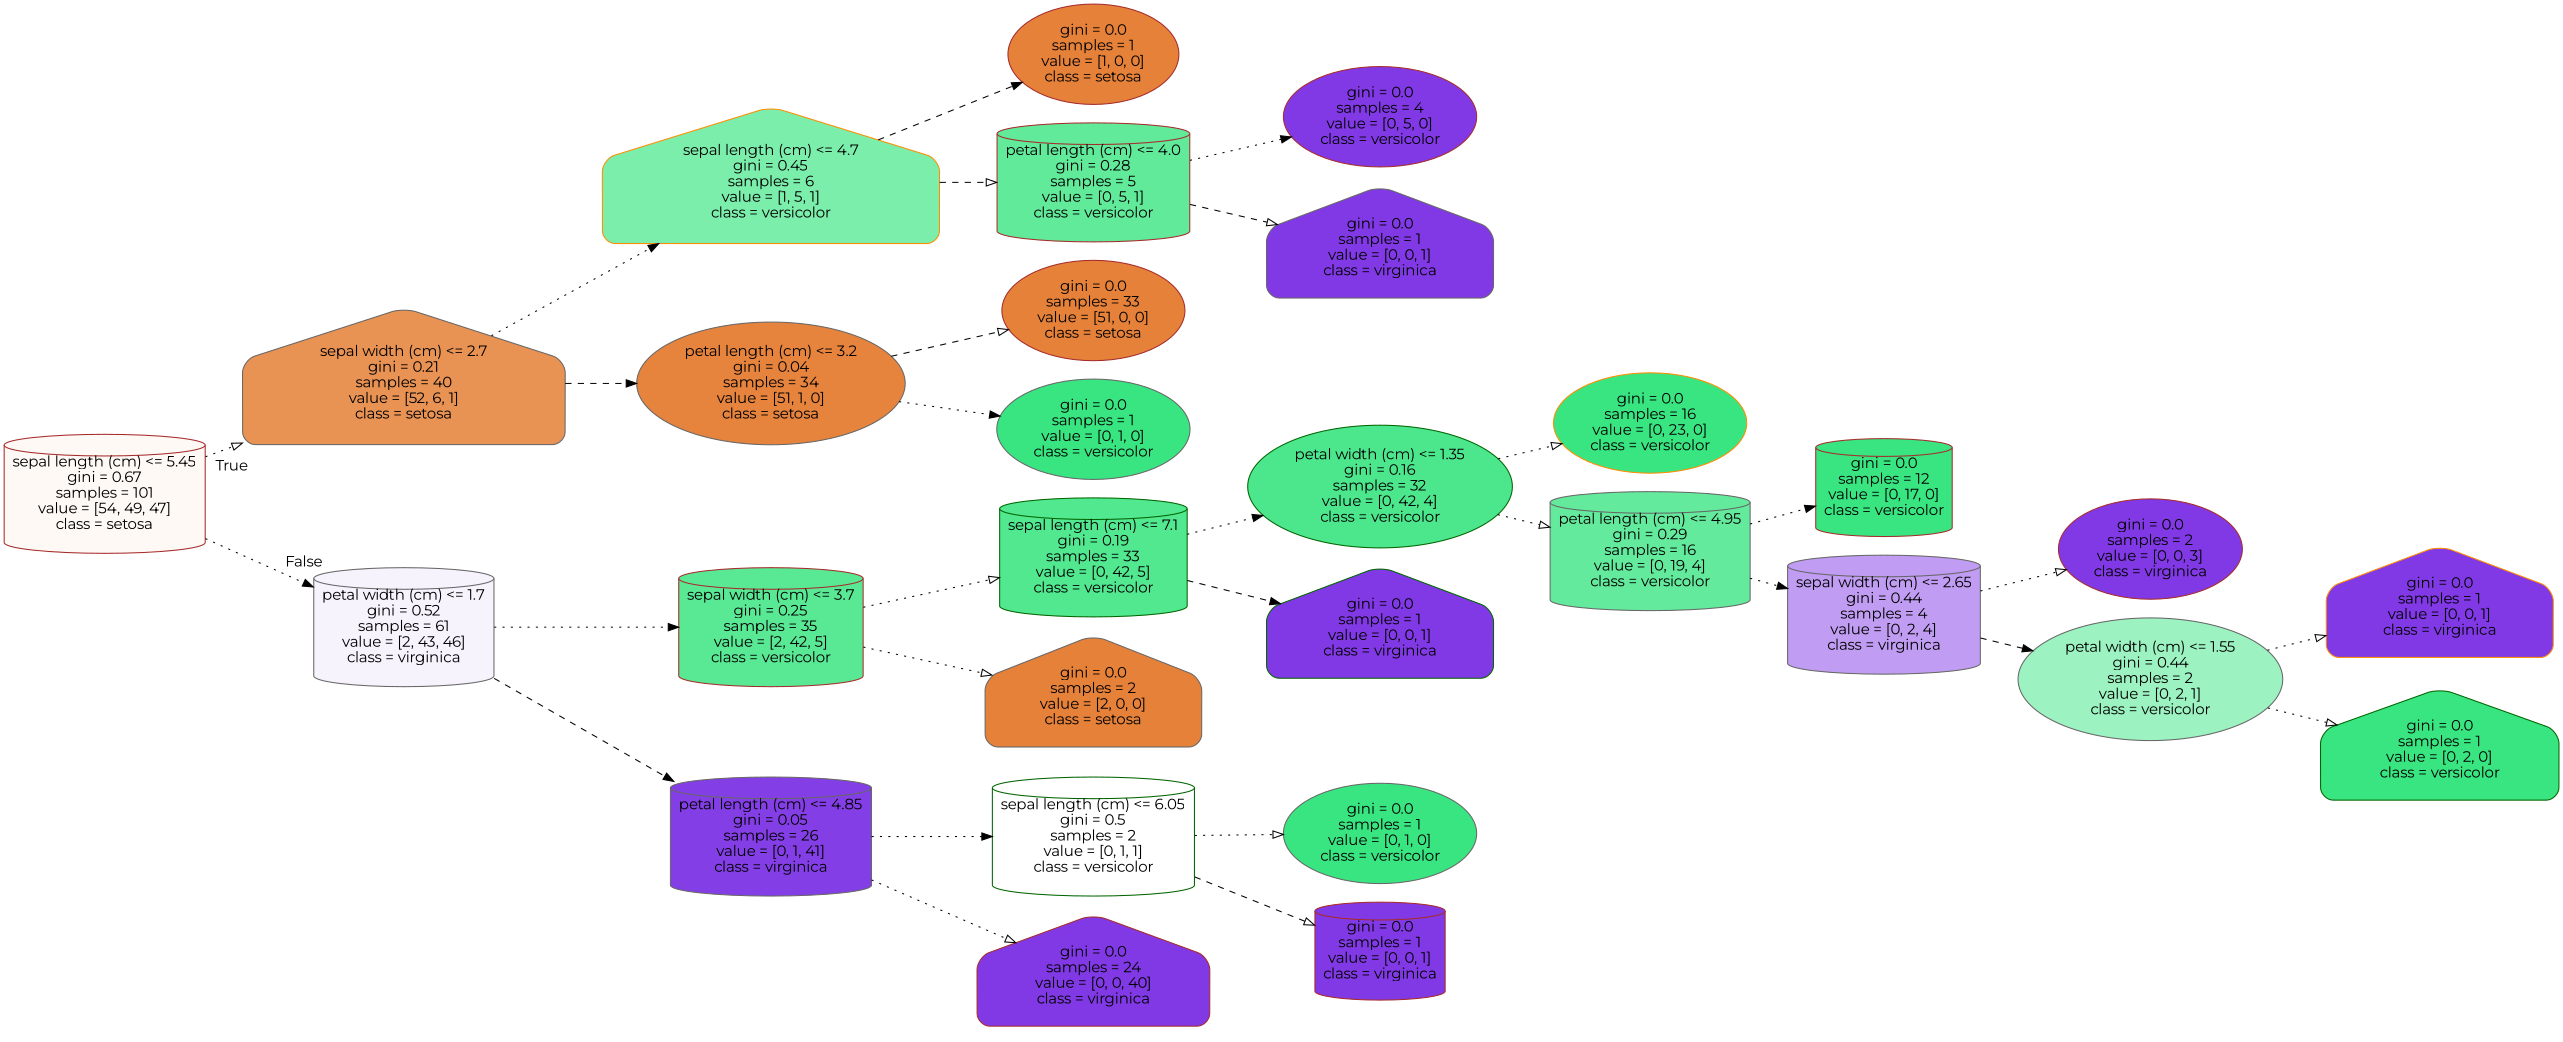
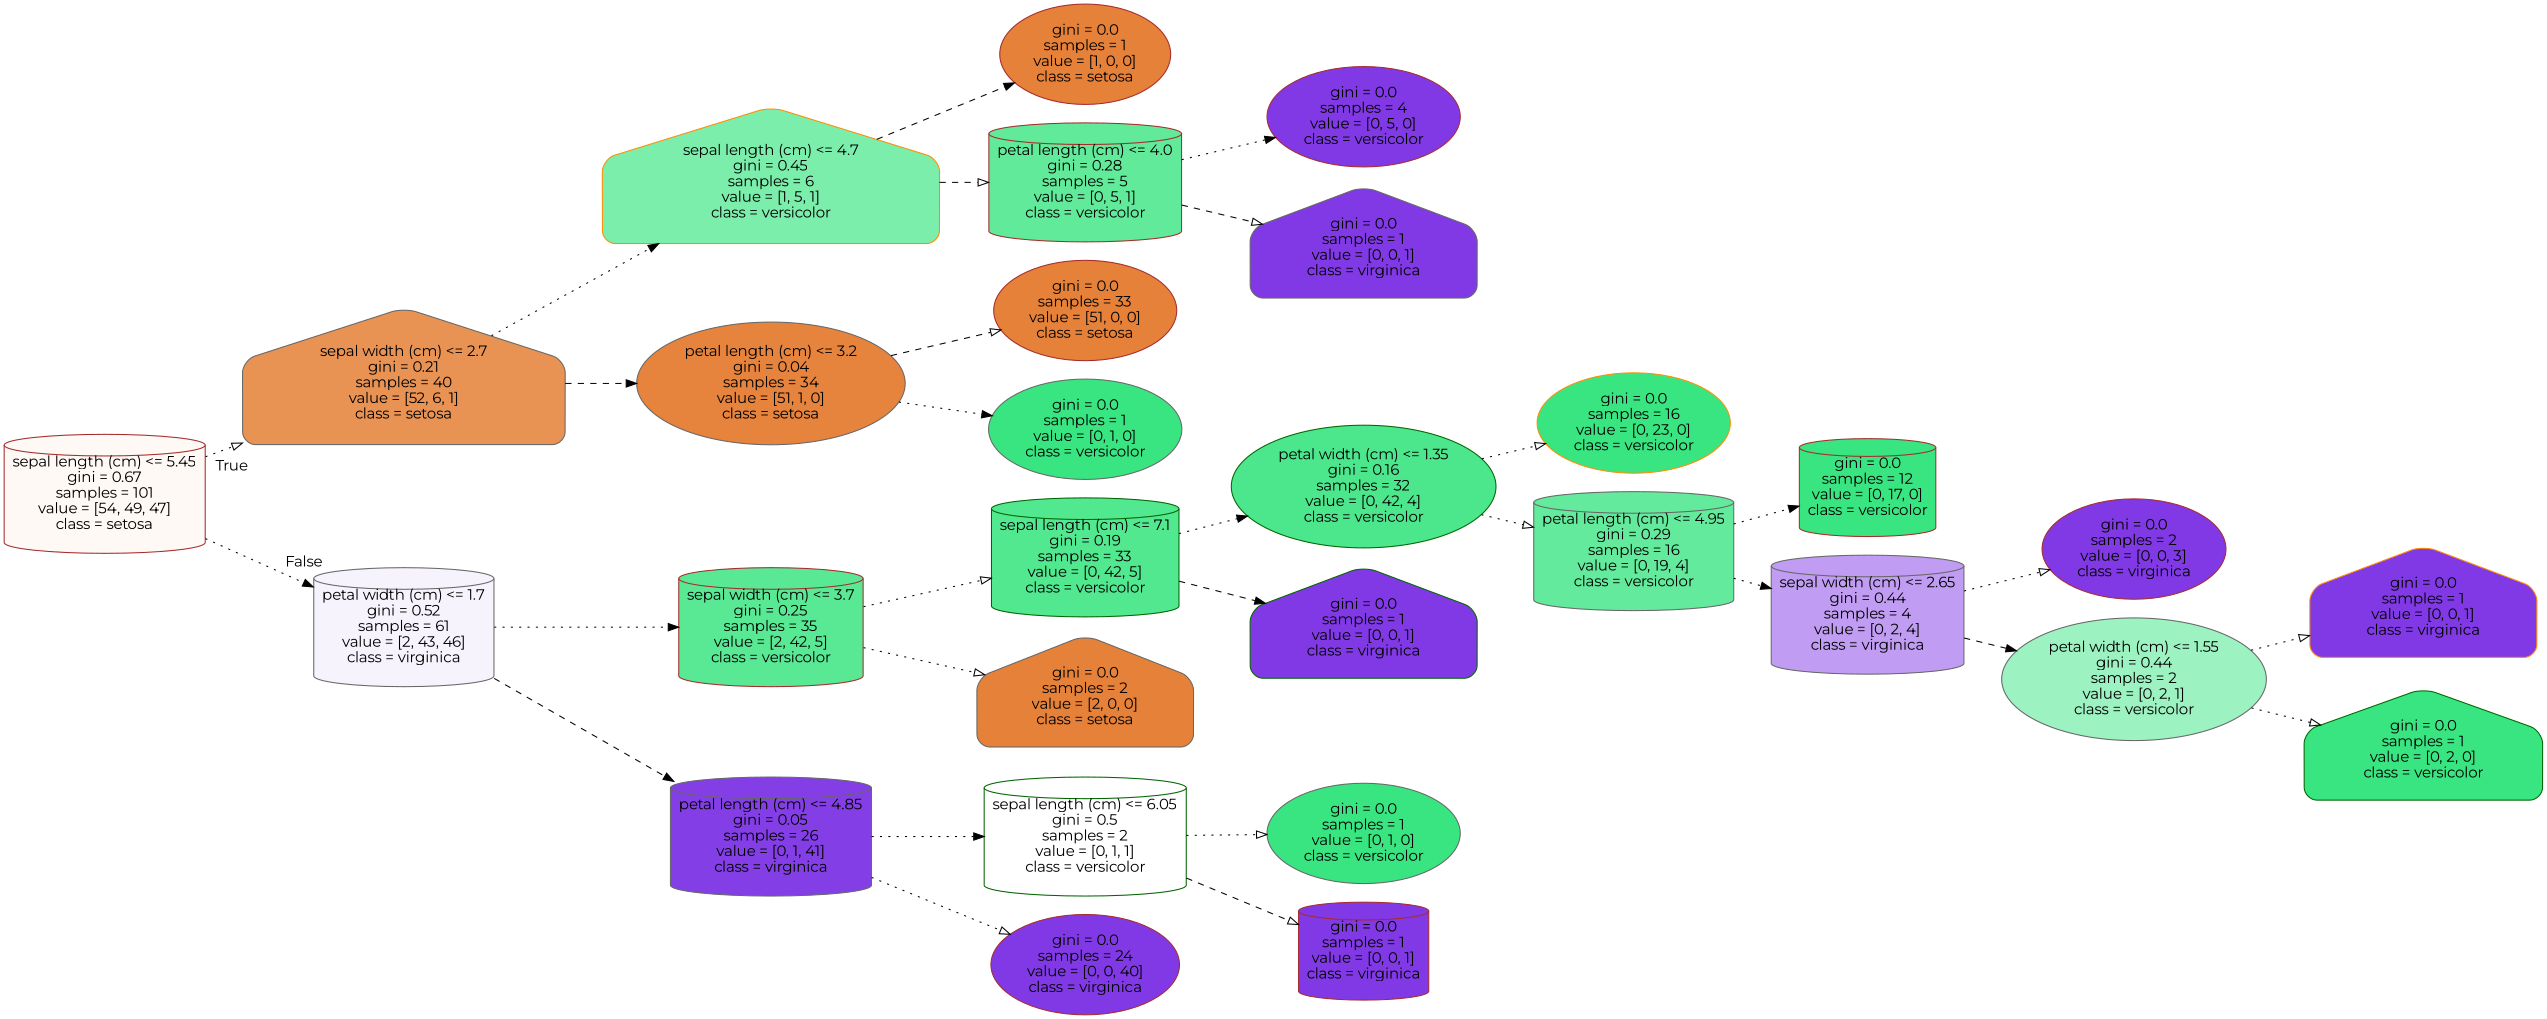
node "gini = 0.0 samples = 24 value = [0, 0, 40] class = virginica": shape house -> ellipse
